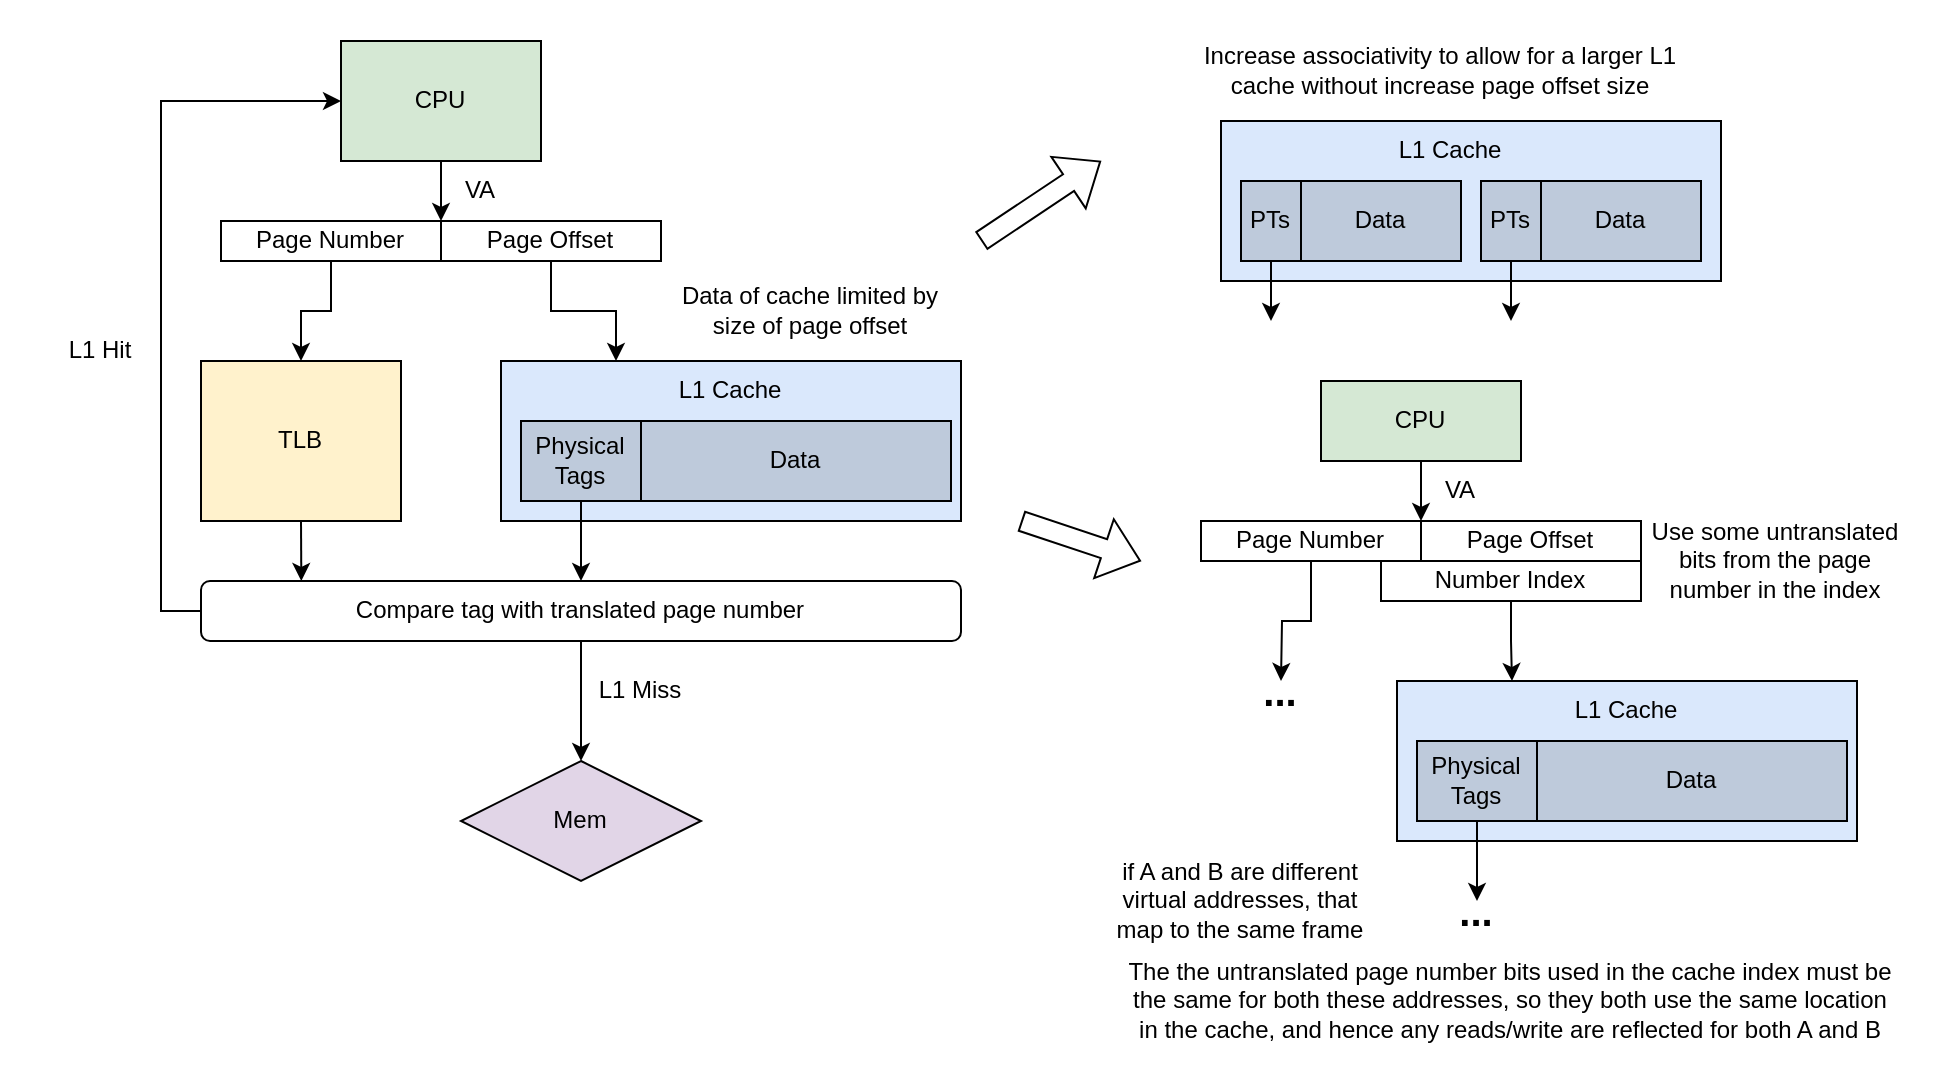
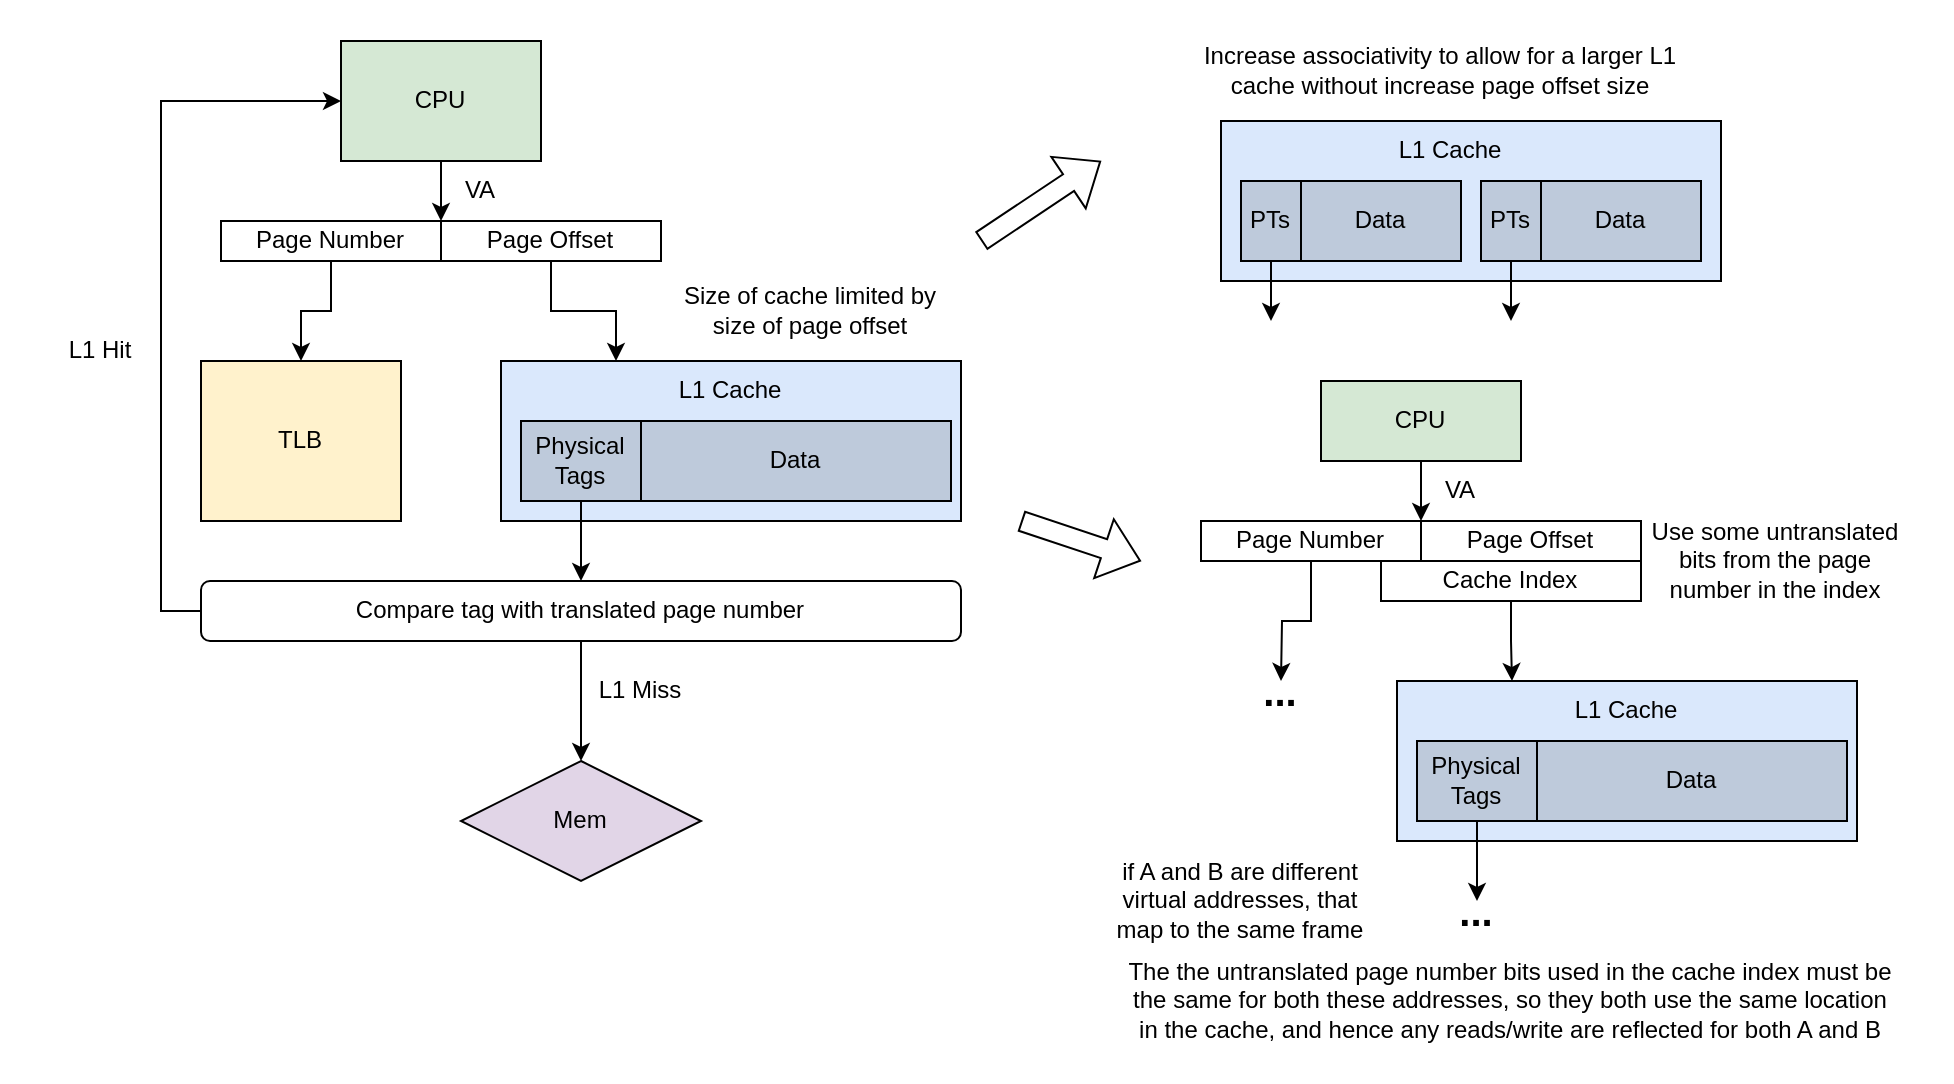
node "Data of cache limited by size of page offset": label "Data of cache limited by size of page offset" -> "Size of cache limited by size of page offset"
edge "TLB" -> "Compare tag with translated page number": removed
node "Number Index": label "Number Index" -> "Cache Index"
